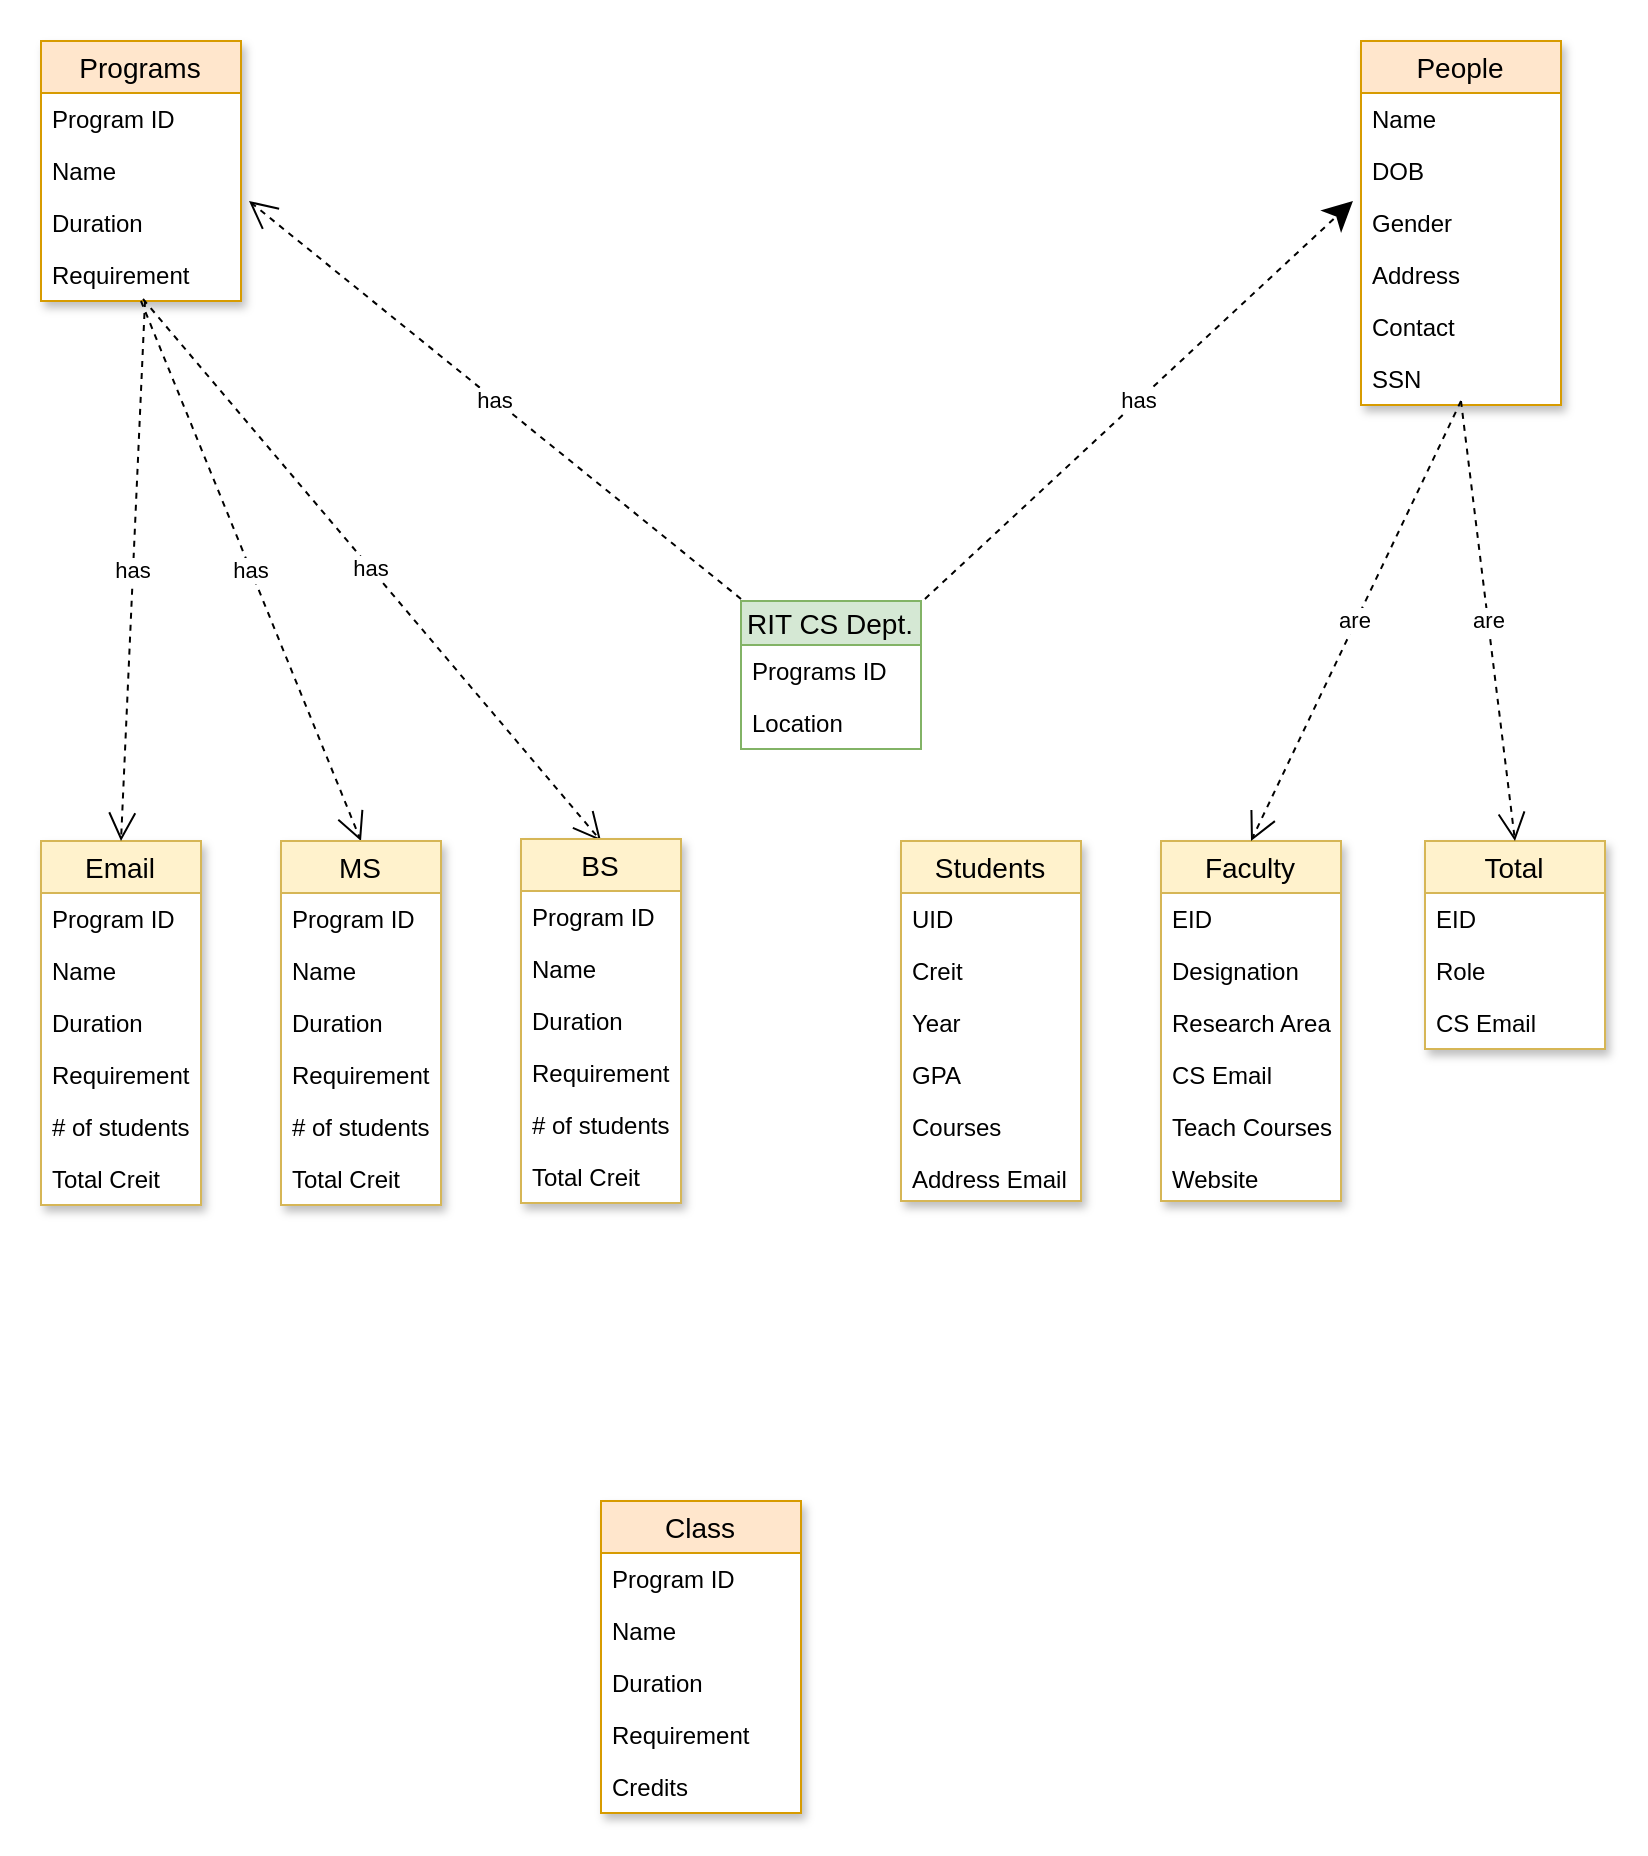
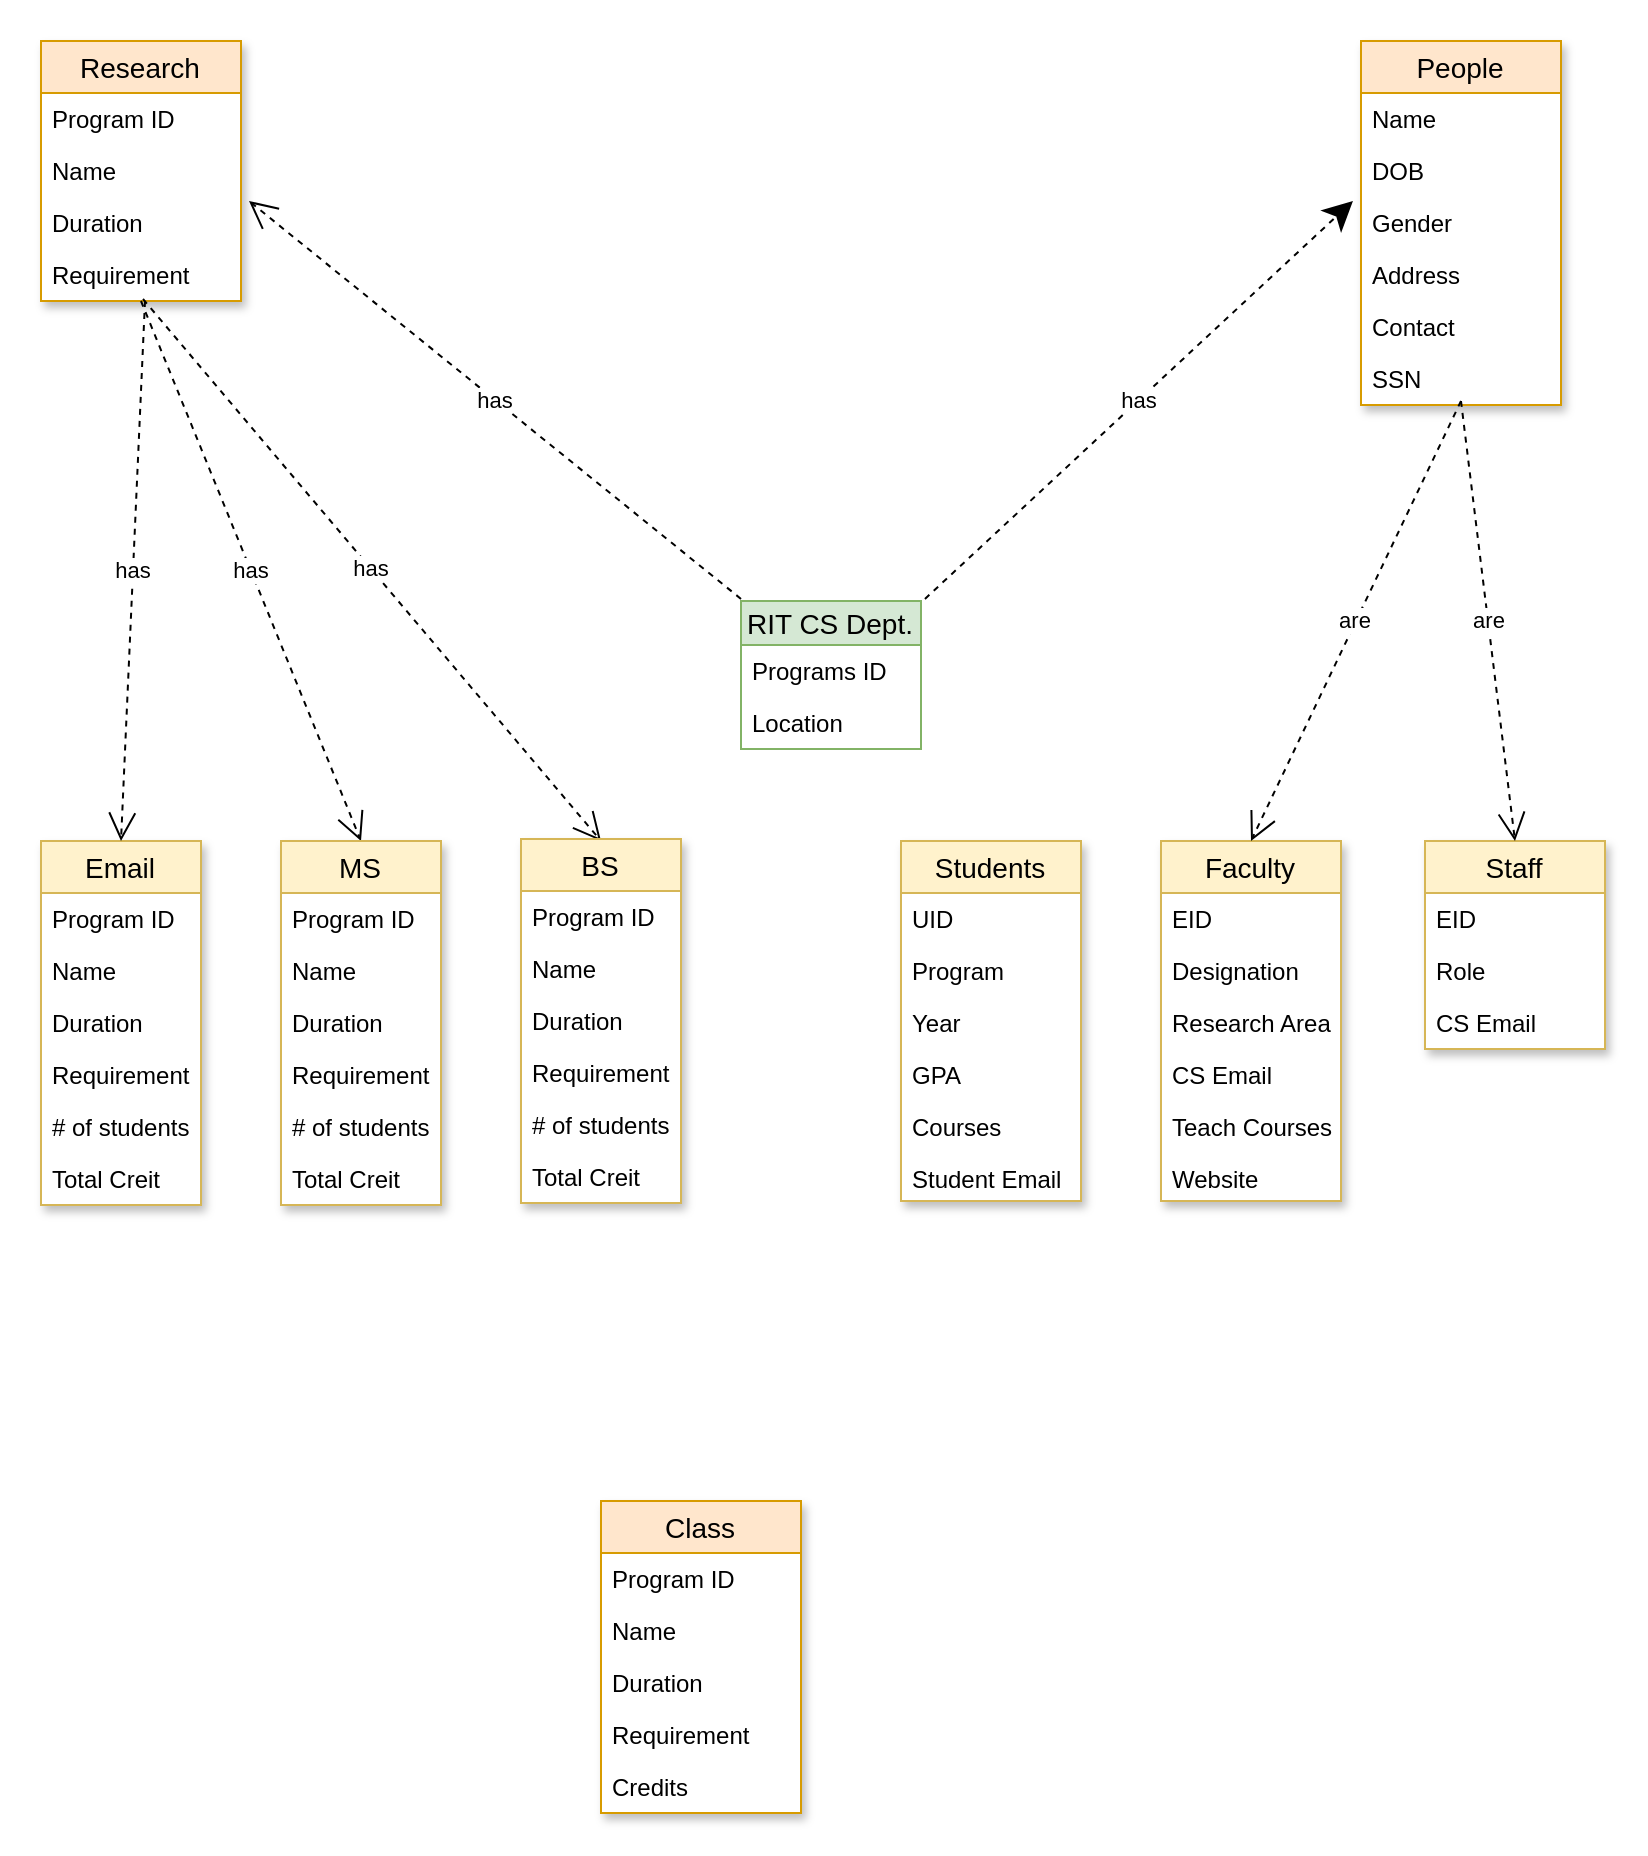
node "Programs": label "Programs" -> "Research"
node "Total": label "Total" -> "Staff"
node "Creit": label "Creit" -> "Program"
node "Address Email": label "Address Email" -> "Student Email"
